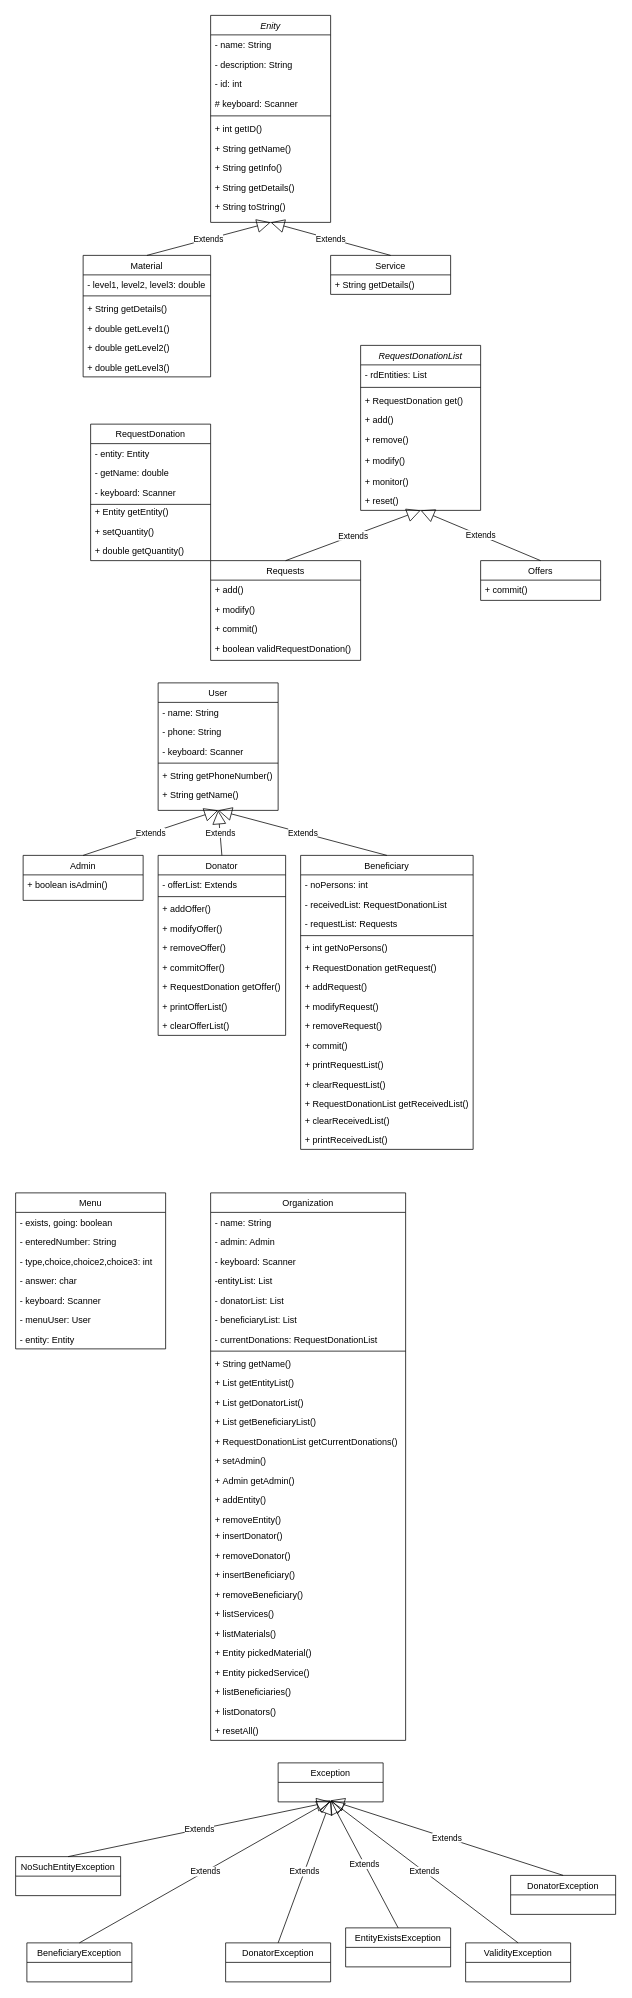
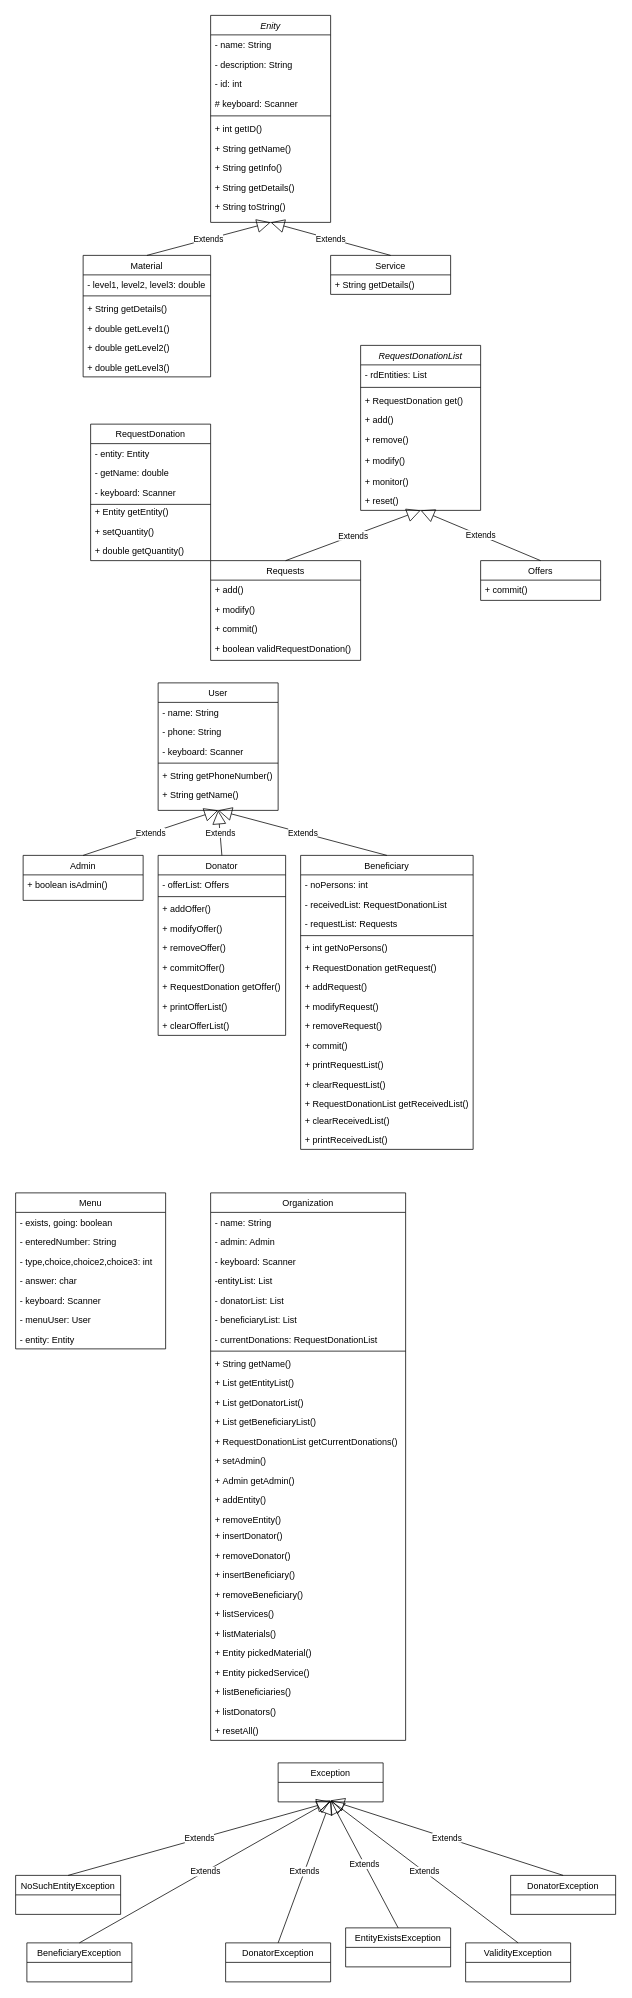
node "- offerList: Extends": label "- offerList: Extends" -> "- offerList: Offers"
node "NoSuchEntityException": moved (68, 1876) -> (68, 1895)
